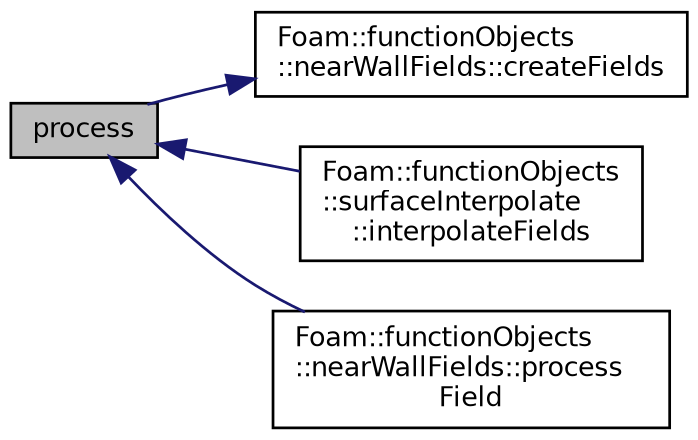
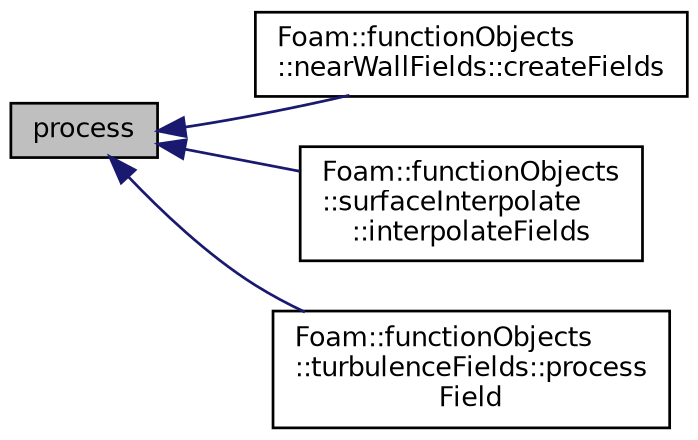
edge "process" -> "Foam::functionObjects ::nearWallFields::createFields": reversed
node "Foam::functionObjects ::nearWallFields::process Field": label "Foam::functionObjects ::nearWallFields::process Field" -> "Foam::functionObjects ::turbulenceFields::process Field"
